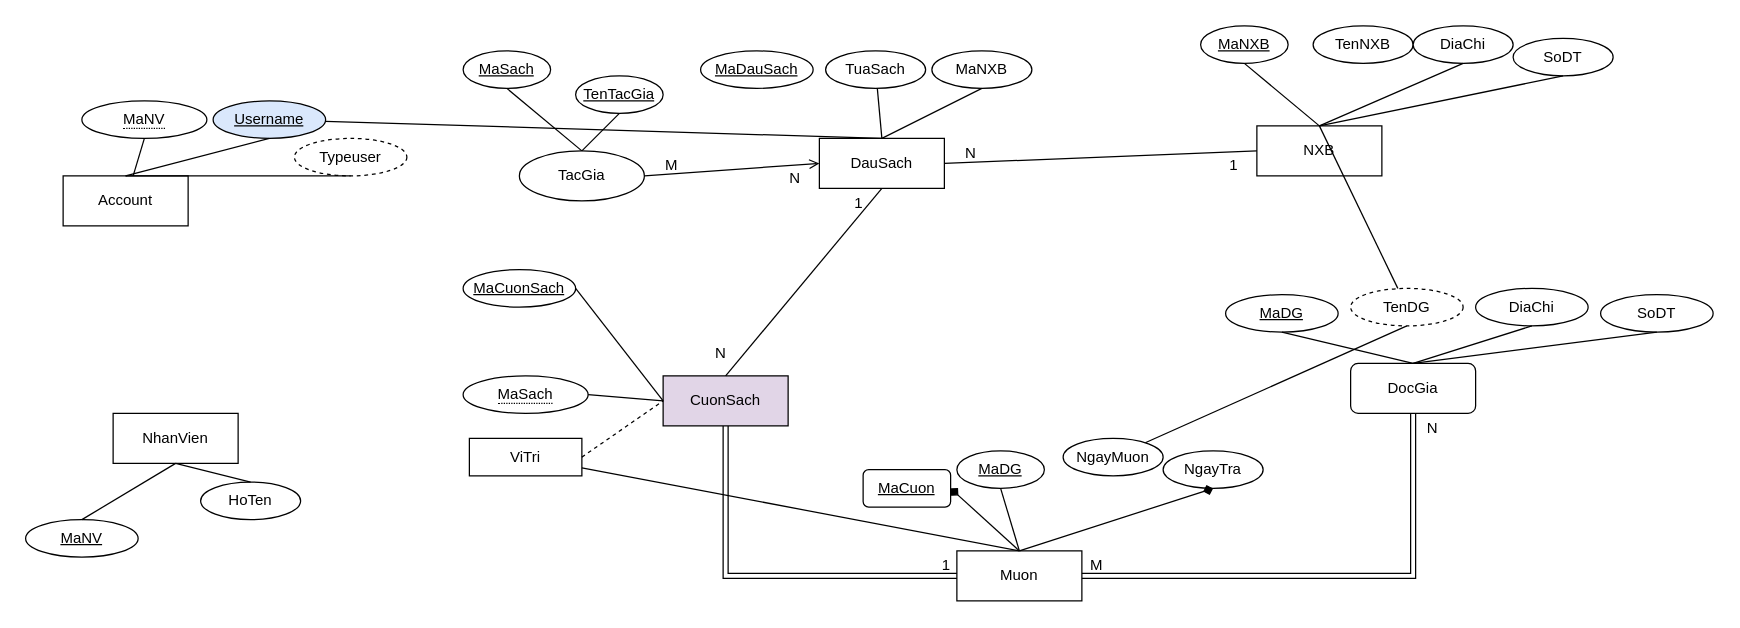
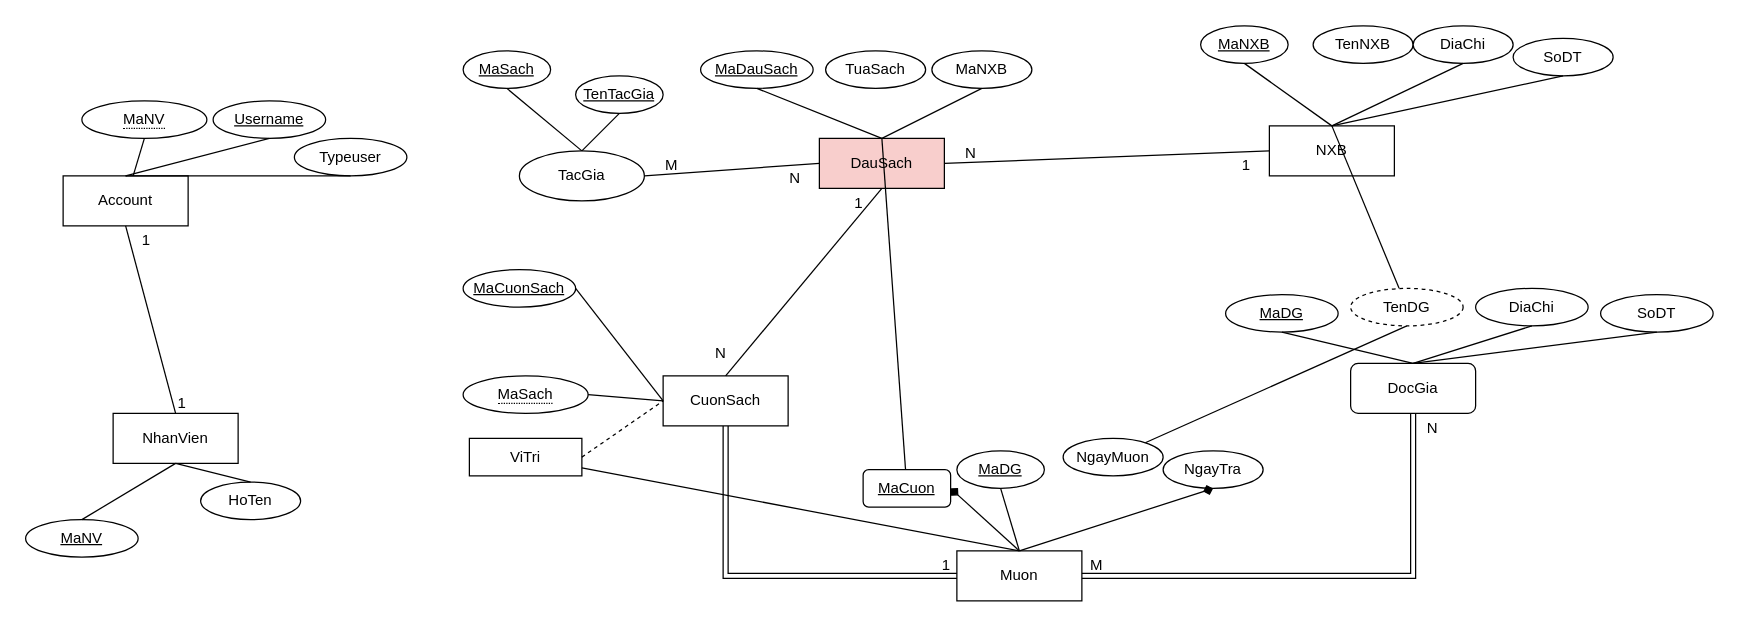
edge "TuaSach" -- "DauSach": now "MaCuon" -- "DauSach"
node "Username": fillcolor #dae8fc -> #ffffff
edge "Username" -- "DauSach": now "MaDauSach" -- "DauSach"
node "NXB": moved (1319, 151) -> (1332, 151)
node "Typeuser": style dashed -> solid
node "DauSach": fillcolor #ffffff -> #f8cecc
edge "TacGia" -> "DauSach": arrowhead open -> none
edge "Account" -- "NhanVien": added, labels "1", "1"
node "CuonSach": fillcolor #e1d5e7 -> #ffffff
